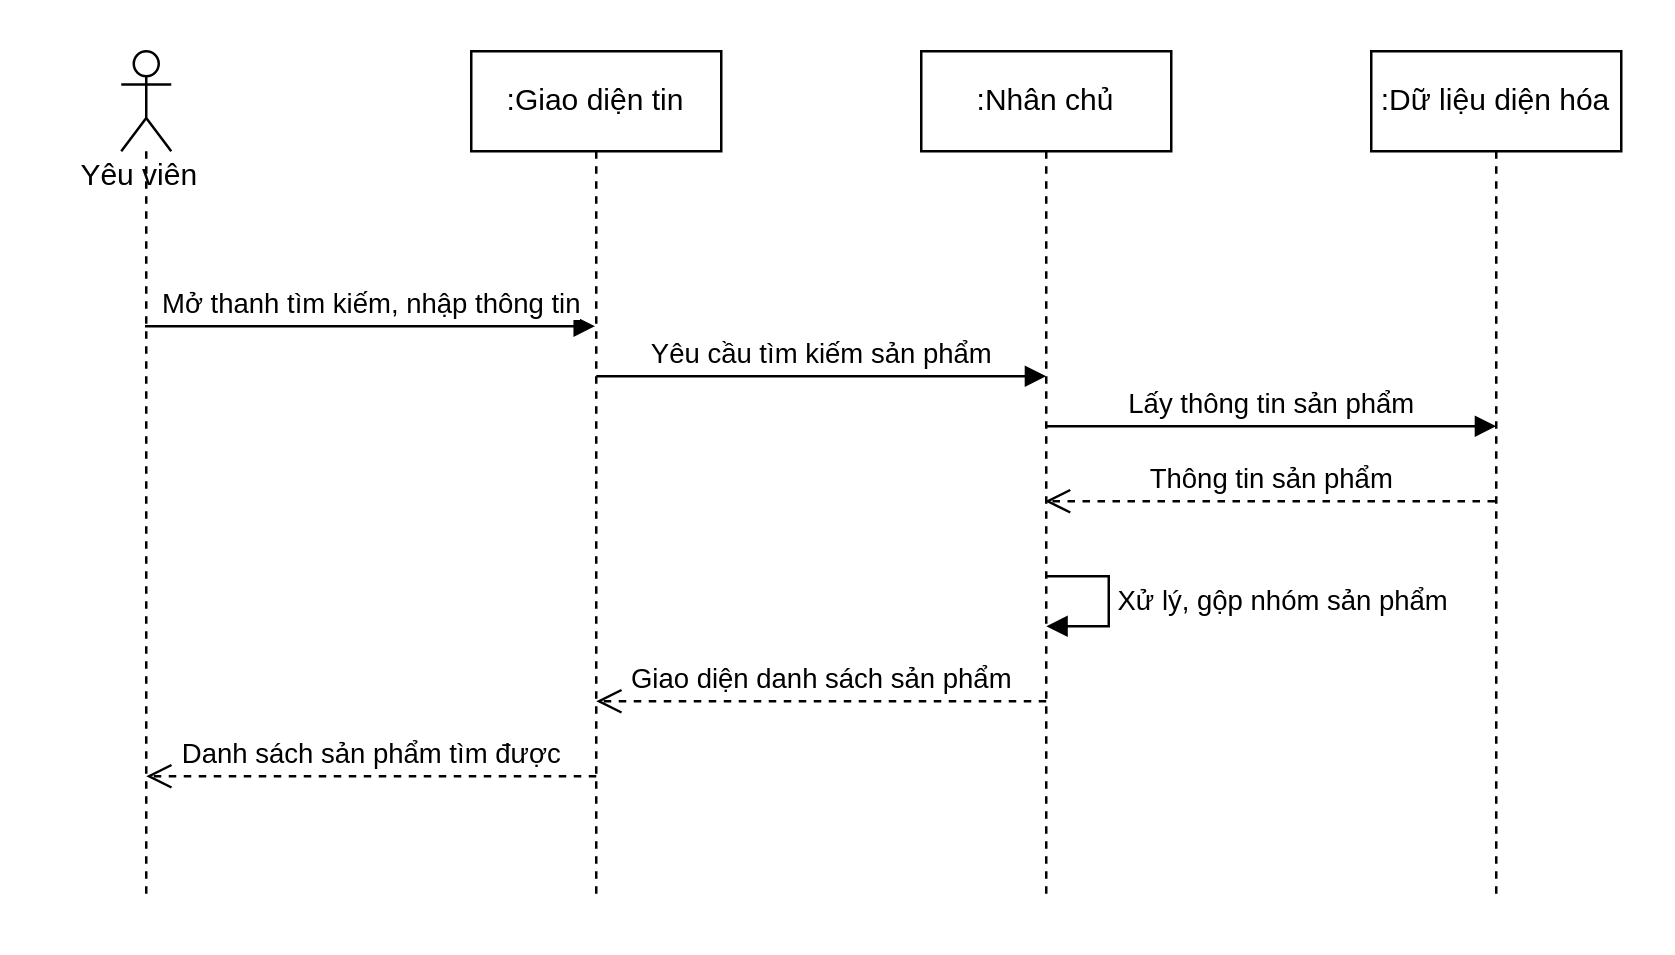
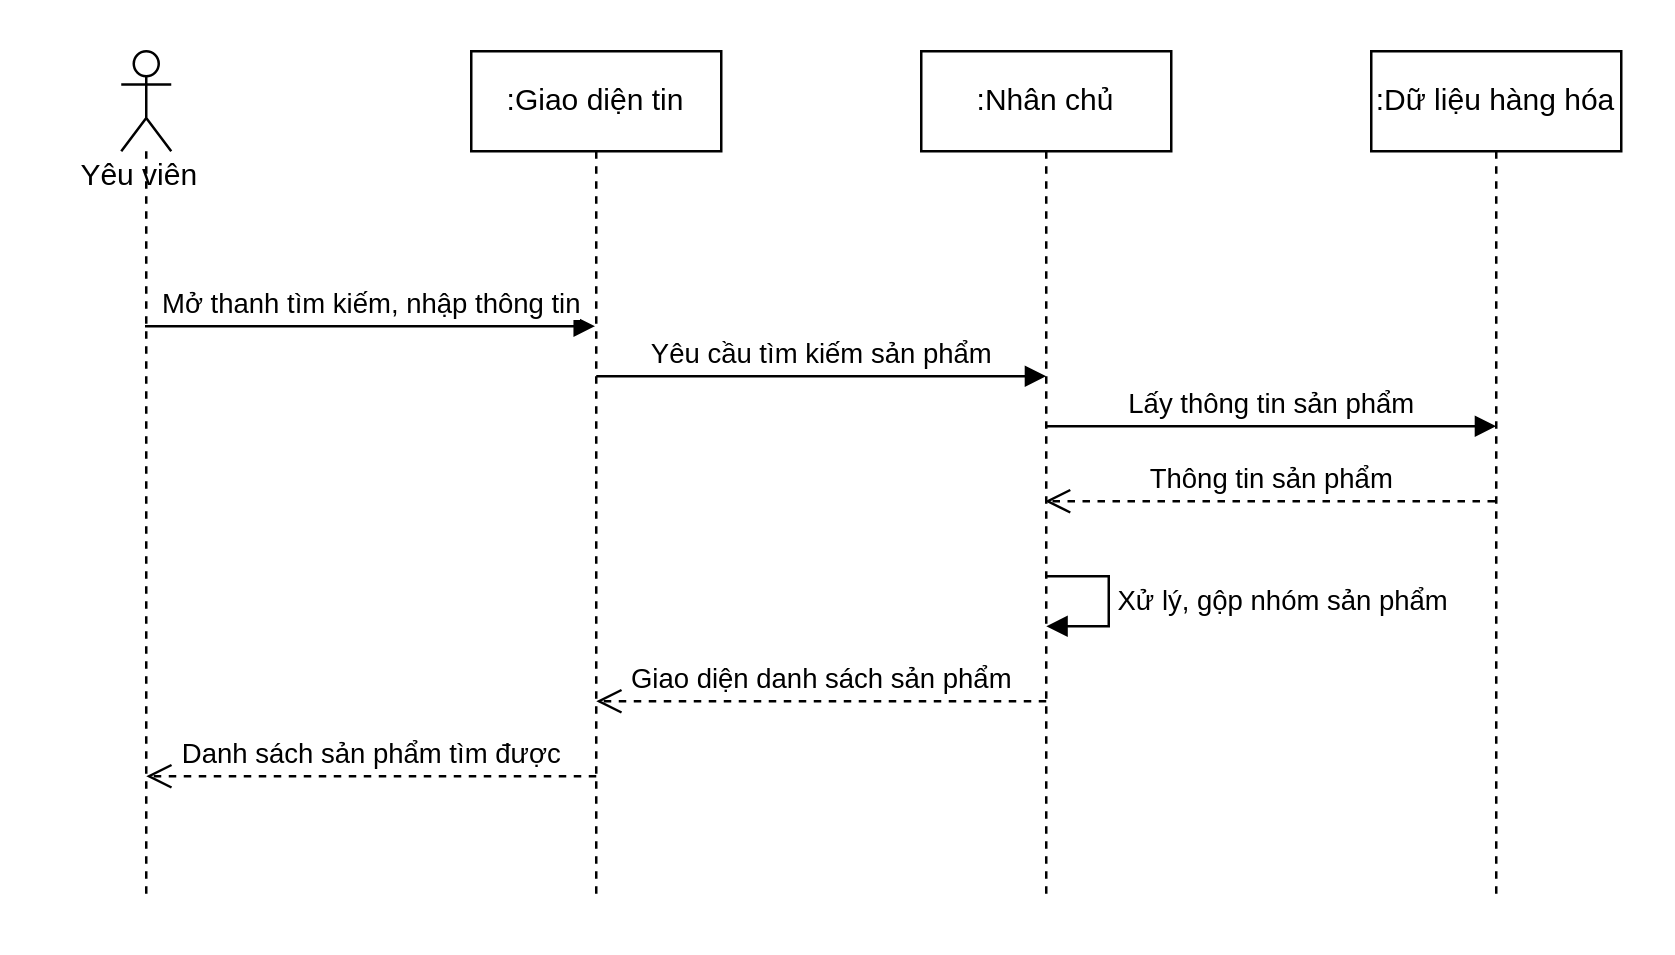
node ":Dữ liệu diện hóa": label ":Dữ liệu diện hóa" -> ":Dữ liệu hàng hóa"
